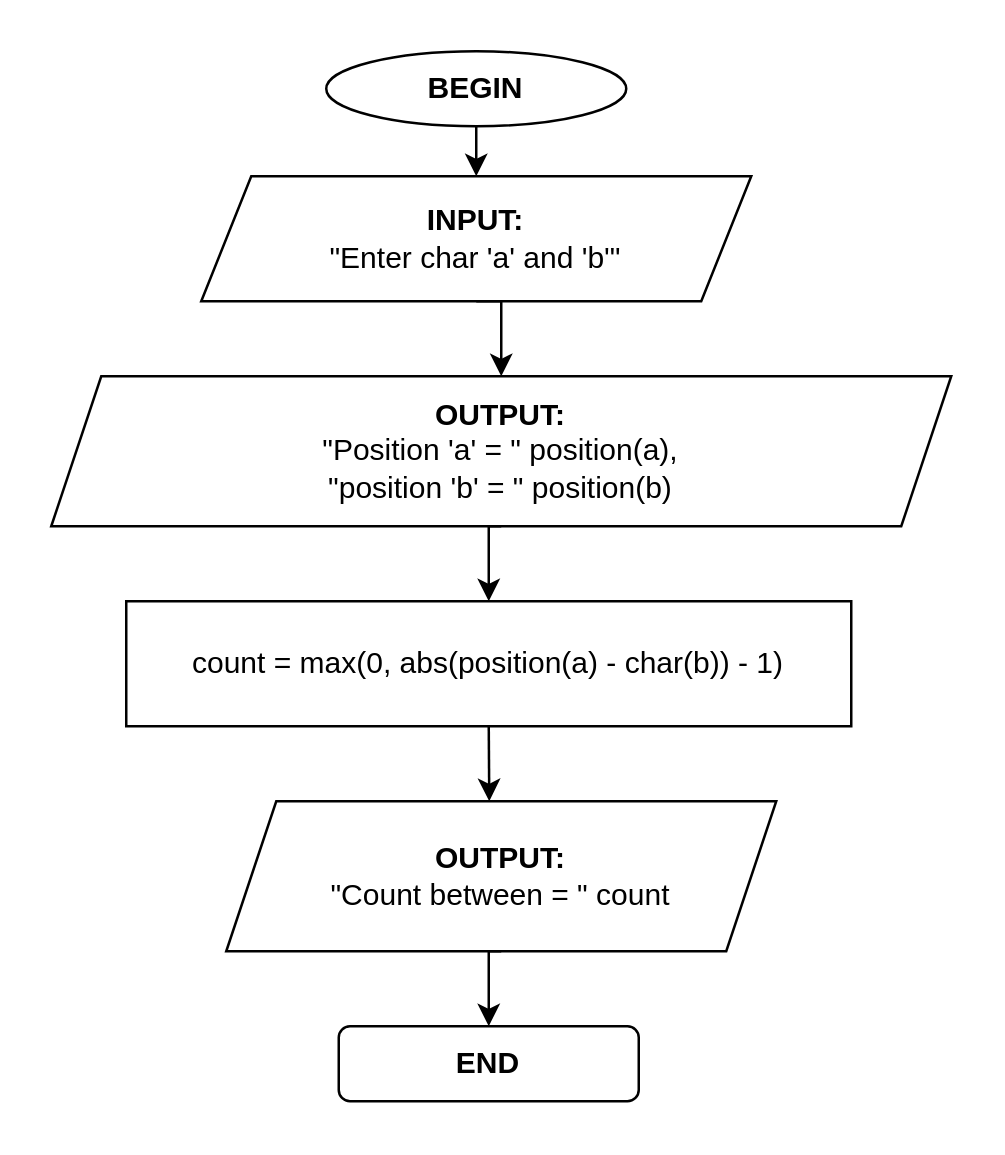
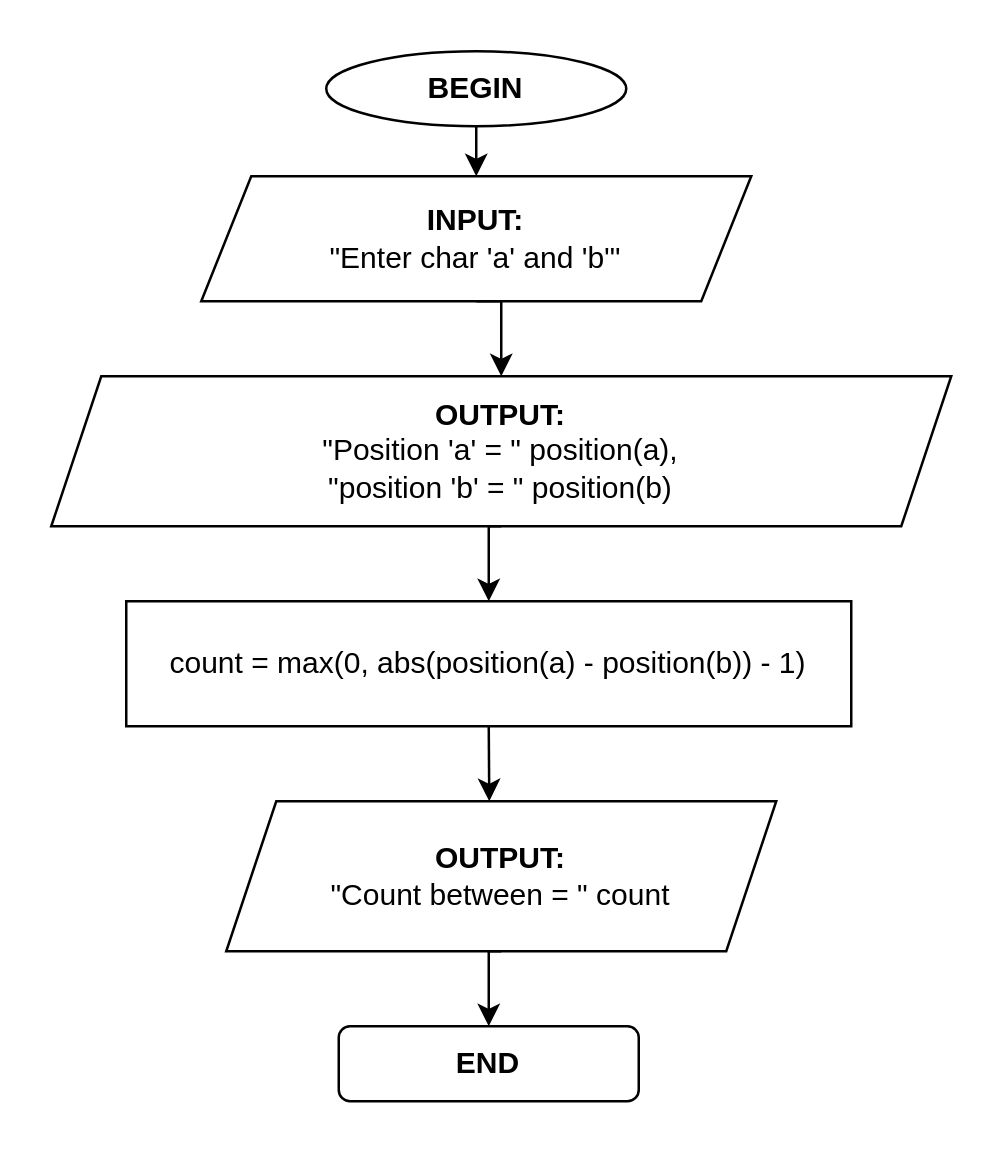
node "count = max(0, abs(position(a) - char(b)) - 1)": label "count = max(0, abs(position(a) - char(b)) - 1)" -> "count = max(0, abs(position(a) - position(b)) - 1)"
